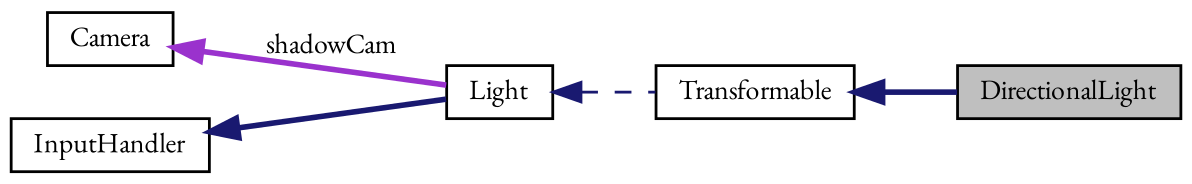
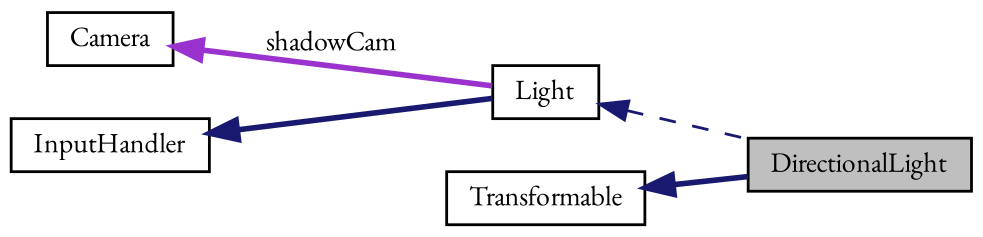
edge "Transformable" -> "Light": now "DirectionalLight" -> "Light"
